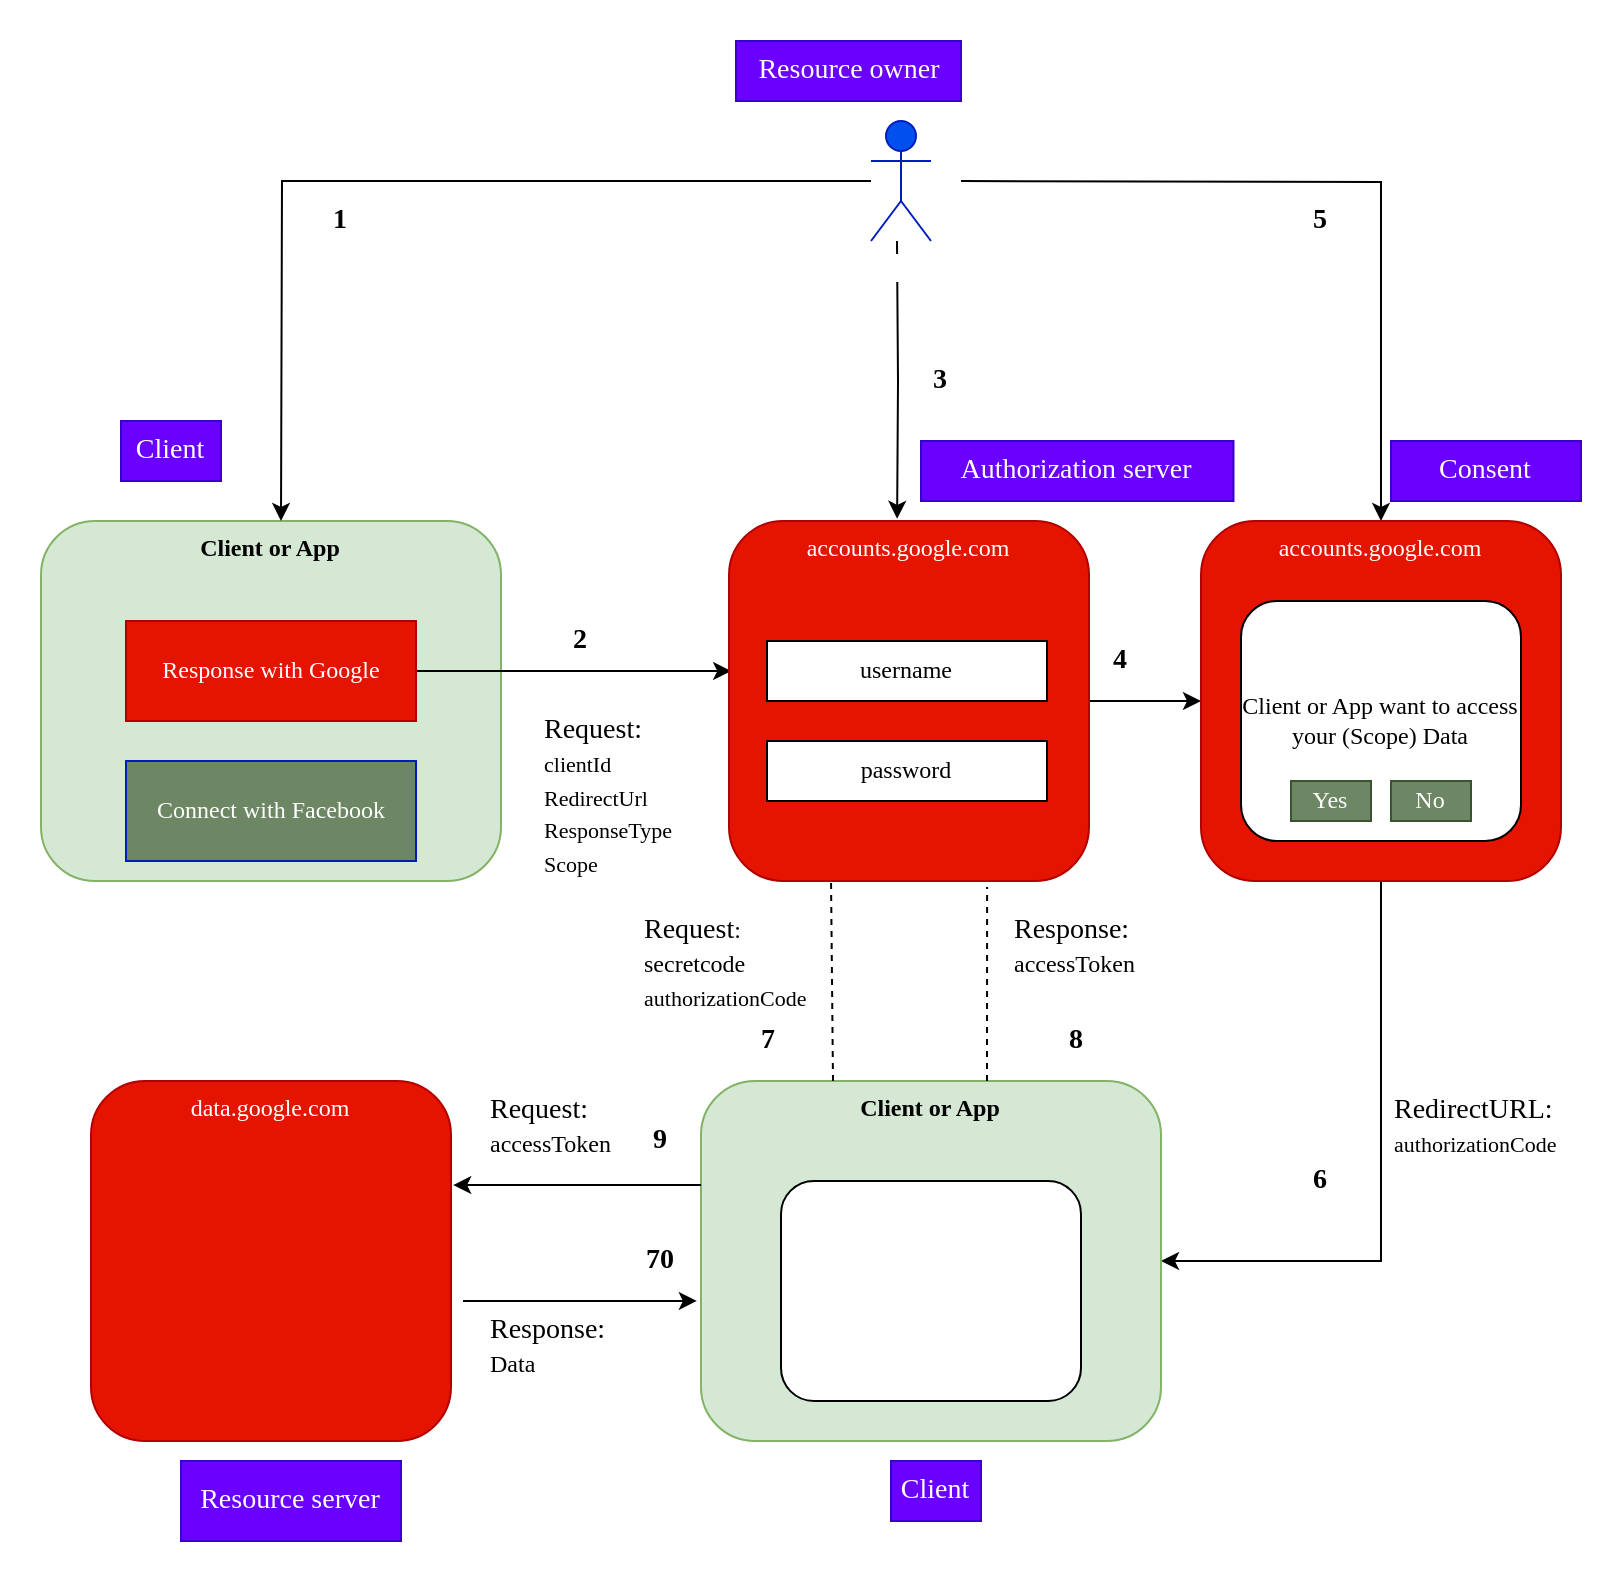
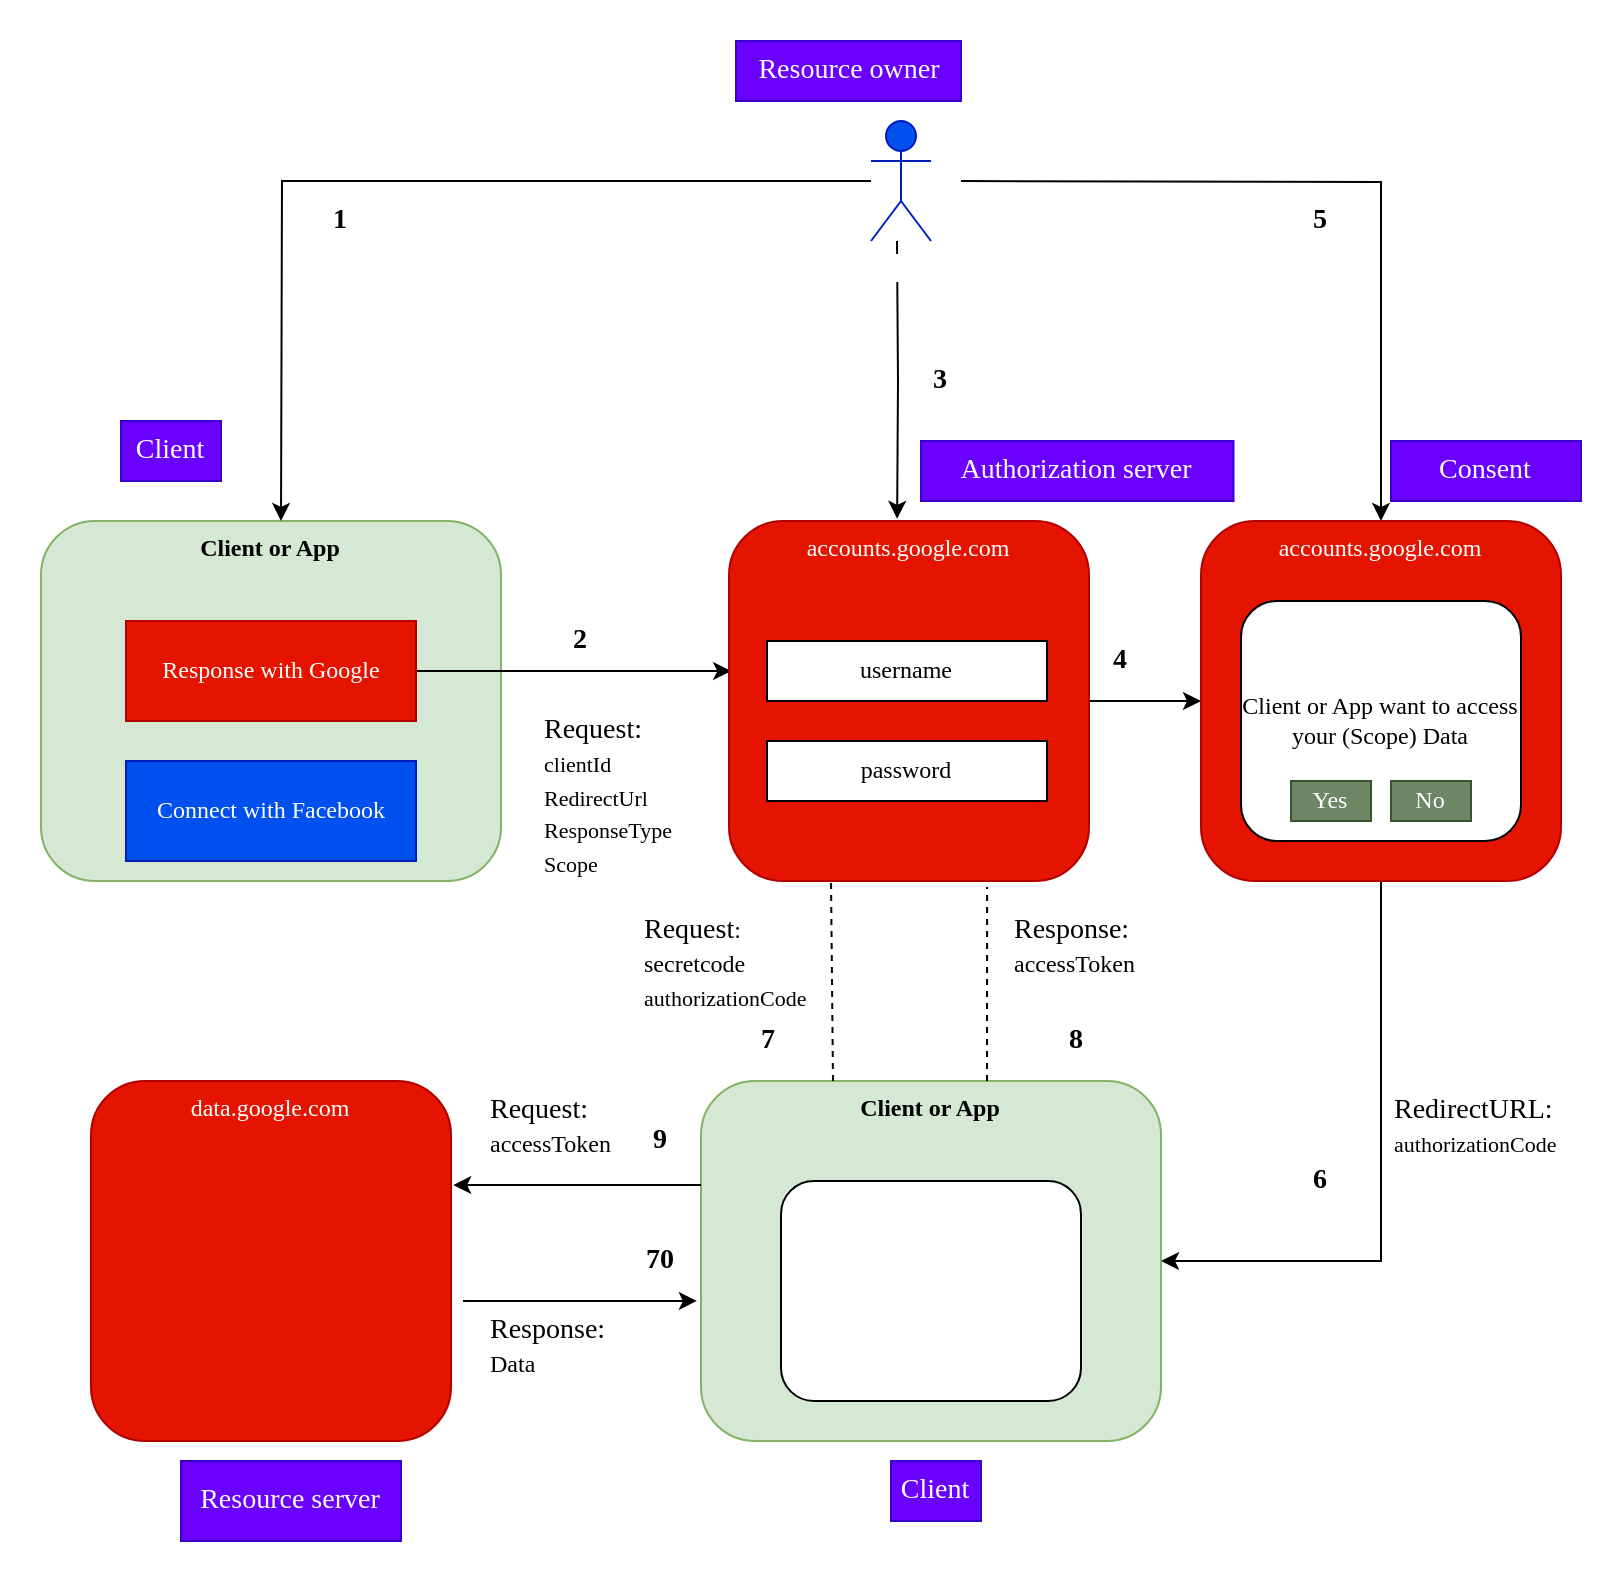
node "Connect with Facebook": fillcolor #6d8764 -> #0050ef
